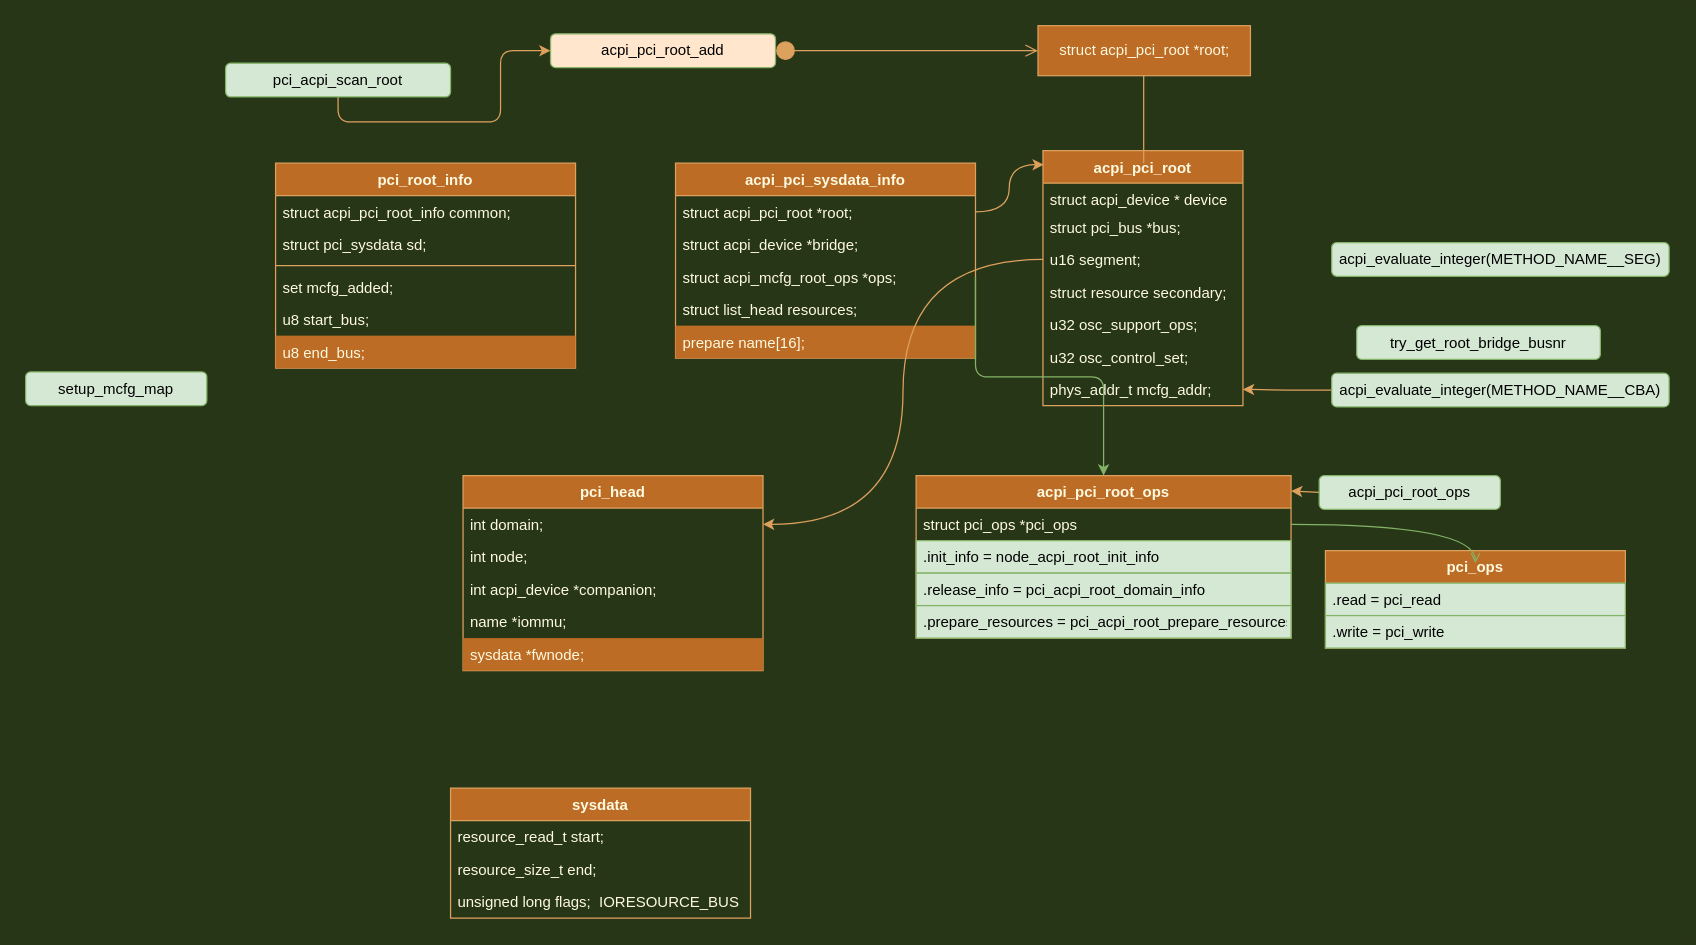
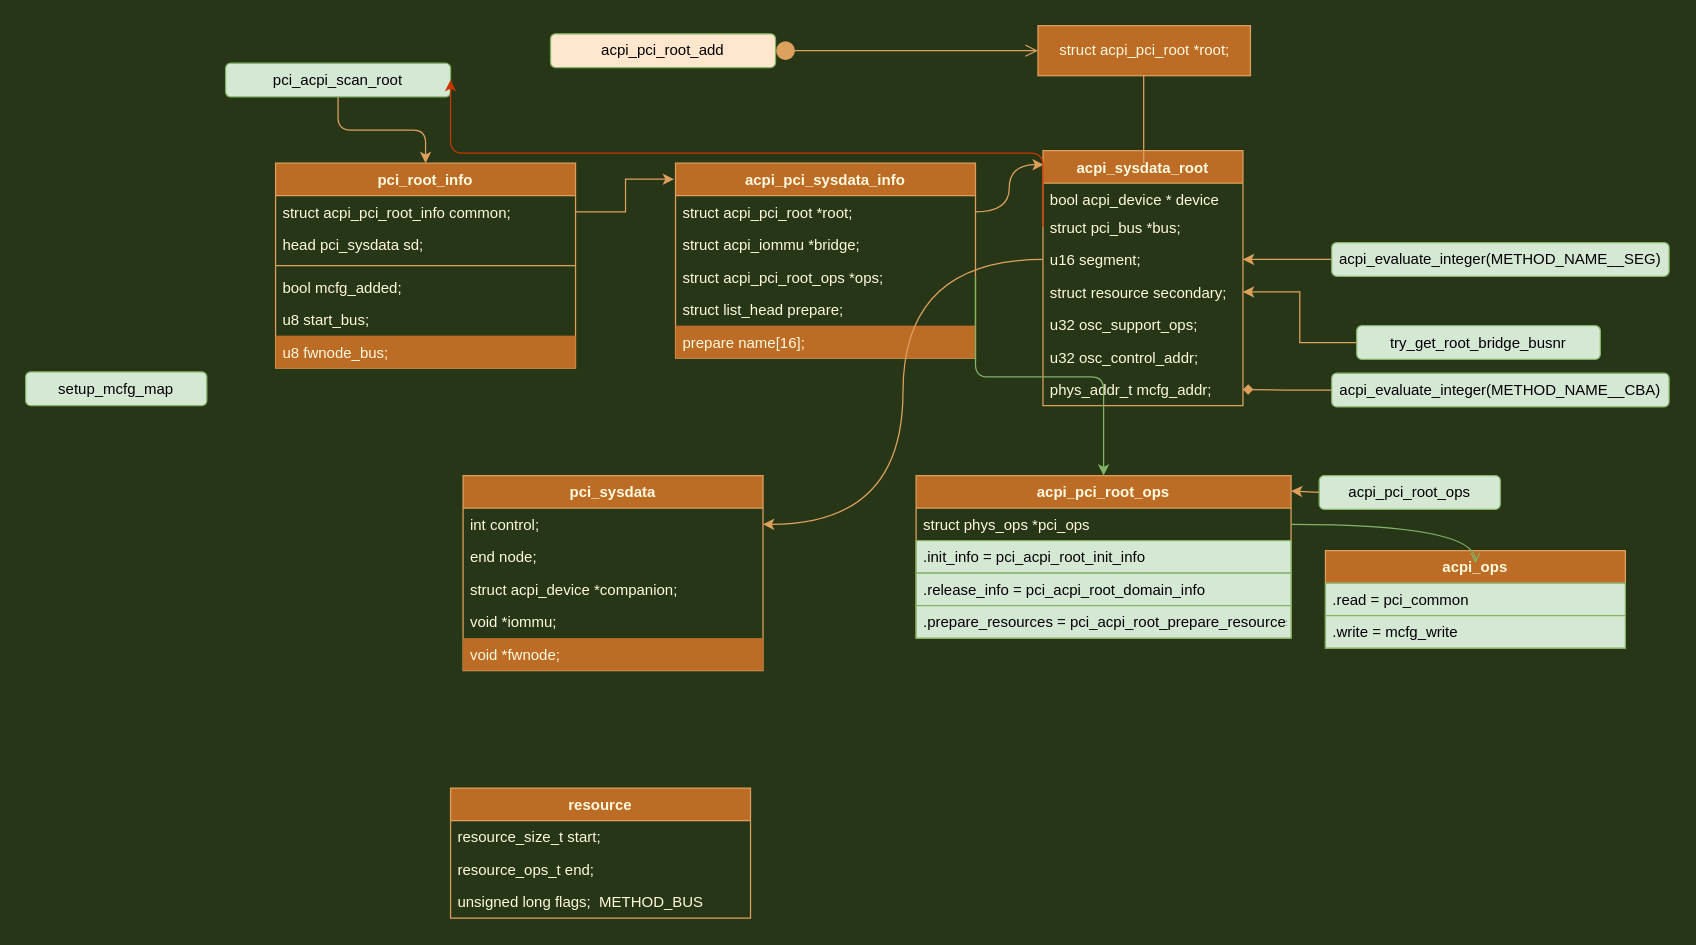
edge "pci_acpi_scan_root" -> "acpi_pci_root_add": now "pci_acpi_scan_root" -> "pci_root_info"
edge "struct pci_bus *bus;" -> "pci_acpi_scan_root": added
node "acpi_pci_root": label "acpi_pci_root" -> "acpi_sysdata_root"
node "struct acpi_device * device": label "struct acpi_device * device" -> "bool acpi_device * device"
edge "struct acpi_pci_root_info common;" -> "acpi_pci_sysdata_info": added
node "struct pci_sysdata sd;": label "struct pci_sysdata sd;" -> "head pci_sysdata sd;"
node "struct acpi_device *bridge;": label "struct acpi_device *bridge;" -> "struct acpi_iommu *bridge;"
edge "acpi_evaluate_integer(METHOD_NAME__SEG)" -> "u16 segment;": added
node "struct acpi_mcfg_root_ops *ops;": label "struct acpi_mcfg_root_ops *ops;" -> "struct acpi_pci_root_ops *ops;"
node "set mcfg_added;": label "set mcfg_added;" -> "bool mcfg_added;"
node "struct list_head resources;": label "struct list_head resources;" -> "struct list_head prepare;"
edge "try_get_root_bridge_busnr" -> "struct resource secondary;": added
node "u8 end_bus;": label "u8 end_bus;" -> "u8 fwnode_bus;"
node "u32 osc_control_set;": label "u32 osc_control_set;" -> "u32 osc_control_addr;"
edge "acpi_evaluate_integer(METHOD_NAME__CBA)" -> "phys_addr_t mcfg_addr;": arrowhead classic -> diamond
node "pci_head": label "pci_head" -> "pci_sysdata"
node "int domain;": label "int domain;" -> "int control;"
node "struct pci_ops *pci_ops": label "struct pci_ops *pci_ops" -> "struct phys_ops *pci_ops"
node "int node;": label "int node;" -> "end node;"
node ".init_info = node_acpi_root_init_info": label ".init_info = node_acpi_root_init_info" -> ".init_info = pci_acpi_root_init_info"
node "pci_ops": label "pci_ops" -> "acpi_ops"
node "int acpi_device *companion;": label "int acpi_device *companion;" -> "struct acpi_device *companion;"
node ".read = pci_read": label ".read = pci_read" -> ".read = pci_common"
node "name *iommu;": label "name *iommu;" -> "void *iommu;"
node ".write = pci_write": label ".write = pci_write" -> ".write = mcfg_write"
node "sysdata *fwnode;": label "sysdata *fwnode;" -> "void *fwnode;"
node "sysdata": label "sysdata" -> "resource"
node "resource_read_t start;": label "resource_read_t start;" -> "resource_size_t start;"
node "resource_size_t end;": label "resource_size_t end;" -> "resource_ops_t end;"
node "unsigned long flags; IORESOURCE_BUS": label "unsigned long flags; IORESOURCE_BUS" -> "unsigned long flags; METHOD_BUS"
